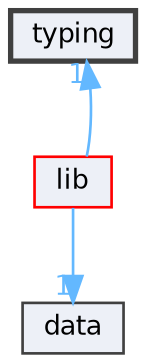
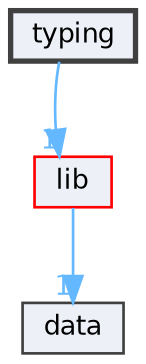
edge "lib" -> "typing": reversed
